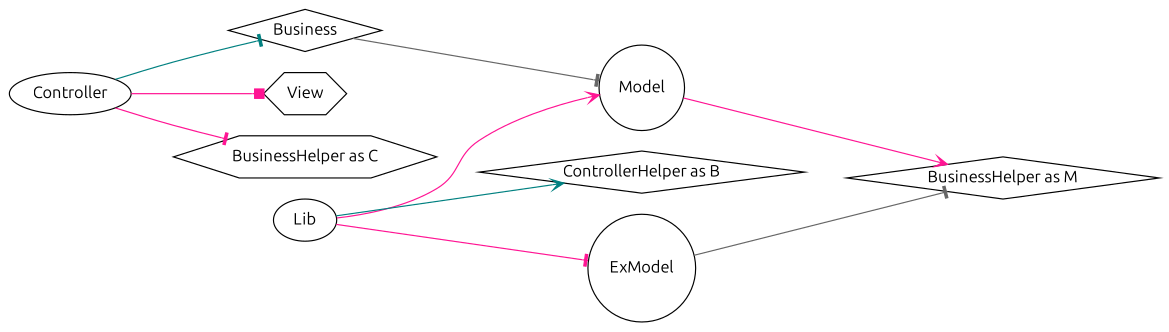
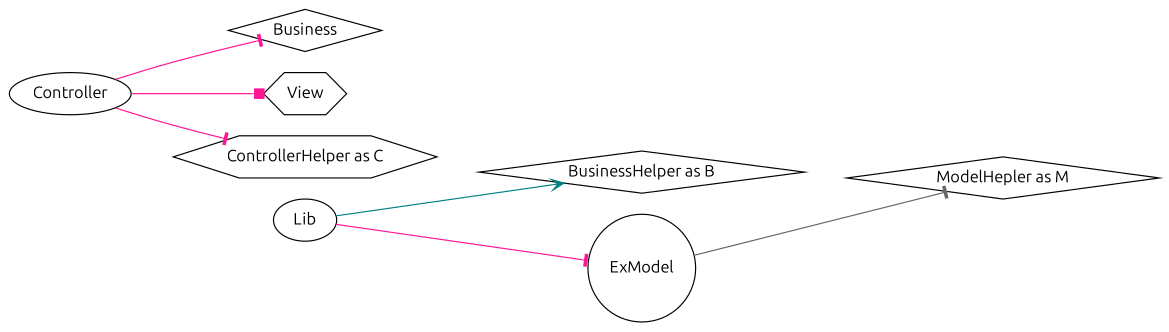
edge "Controller" -> "Business": color teal -> deeppink
node "Model": removed
node "BusinessHelper as C": label "BusinessHelper as C" -> "ControllerHelper as C"
node "ControllerHelper as B": label "ControllerHelper as B" -> "BusinessHelper as B"
node "BusinessHelper as M": label "BusinessHelper as M" -> "ModelHepler as M"
